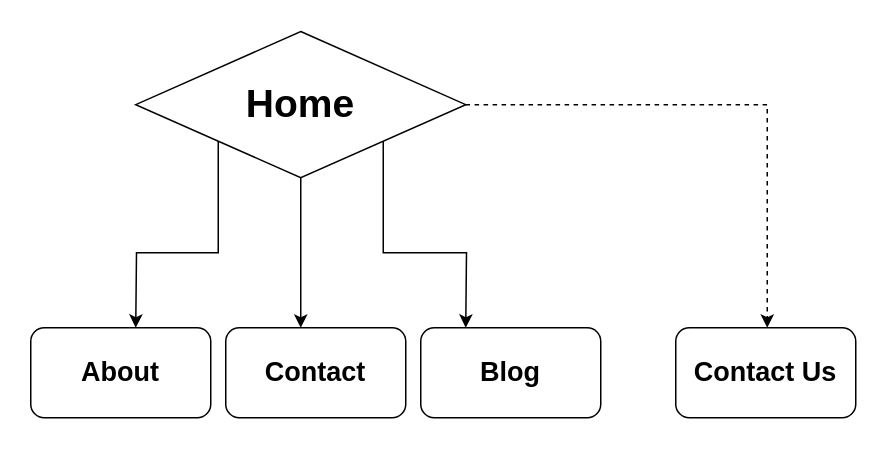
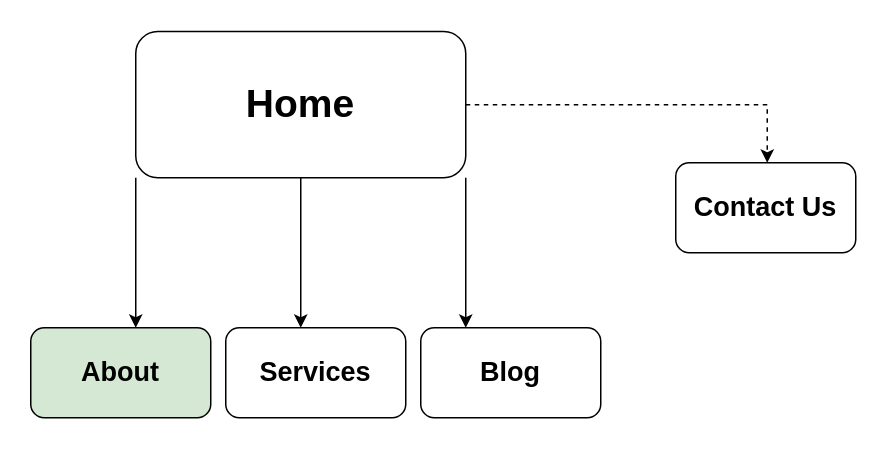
node "Home": shape diamond -> rounded rectangle
node "About": fillcolor #ffffff -> #d5e8d4
node "Contact": label "Contact" -> "Services"
node "Contact Us": moved (766, 373) -> (766, 208)
